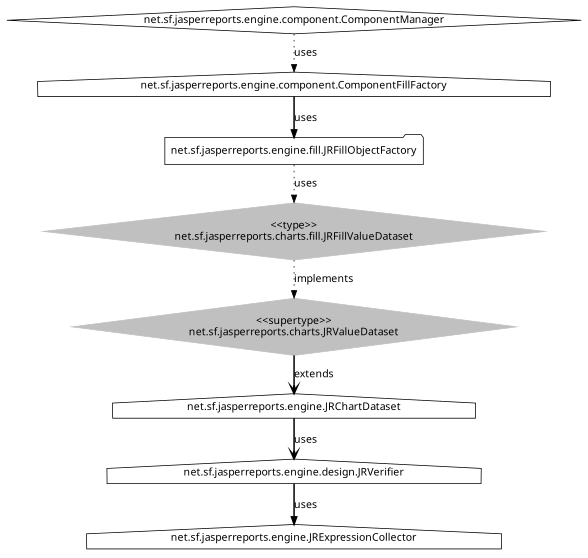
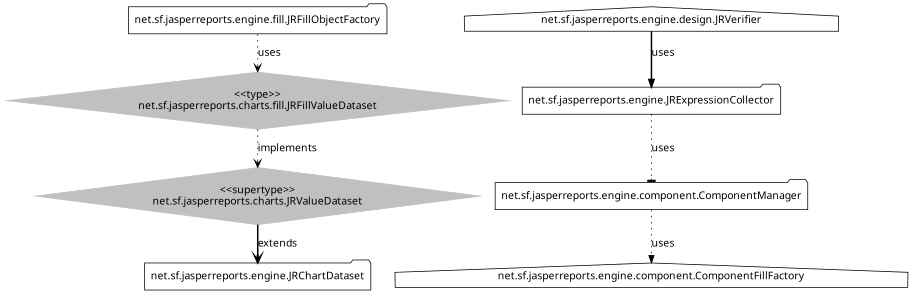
node "net.sf.jasperreports.engine.component.ComponentManager": shape diamond -> folder
edge "net.sf.jasperreports.engine.component.ComponentFillFactory" -> "net.sf.jasperreports.engine.fill.JRFillObjectFactory": removed, label "uses"
edge "net.sf.jasperreports.engine.JRExpressionCollector" -> "net.sf.jasperreports.engine.component.ComponentManager": added, label "uses"
edge "net.sf.jasperreports.engine.fill.JRFillObjectFactory" -> "<<type>> net.sf.jasperreports.charts.fill.JRFillValueDataset": arrowhead normal -> vee
edge "<<type>> net.sf.jasperreports.charts.fill.JRFillValueDataset" -> "<<supertype>> net.sf.jasperreports.charts.JRValueDataset": arrowhead normal -> vee
node "net.sf.jasperreports.engine.JRChartDataset": shape house -> folder
edge "net.sf.jasperreports.engine.JRChartDataset" -> "net.sf.jasperreports.engine.design.JRVerifier": removed, label "uses"
node "net.sf.jasperreports.engine.JRExpressionCollector": shape house -> folder
